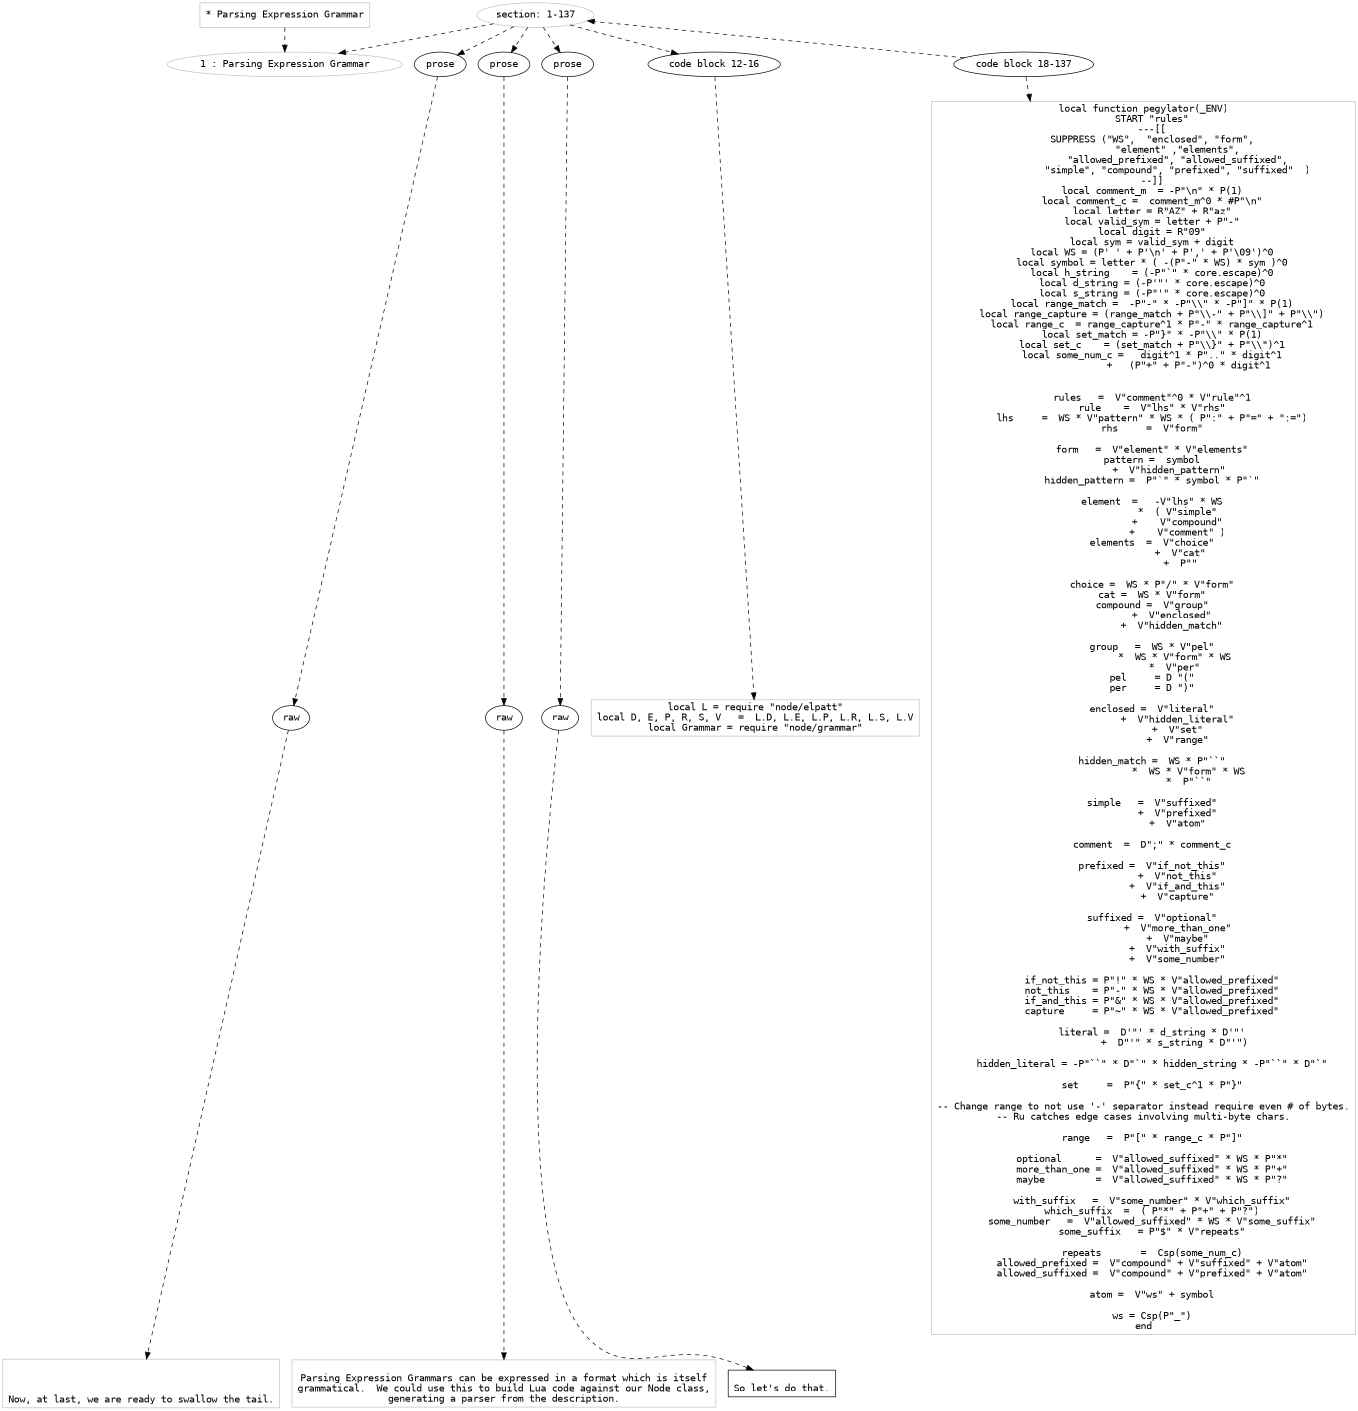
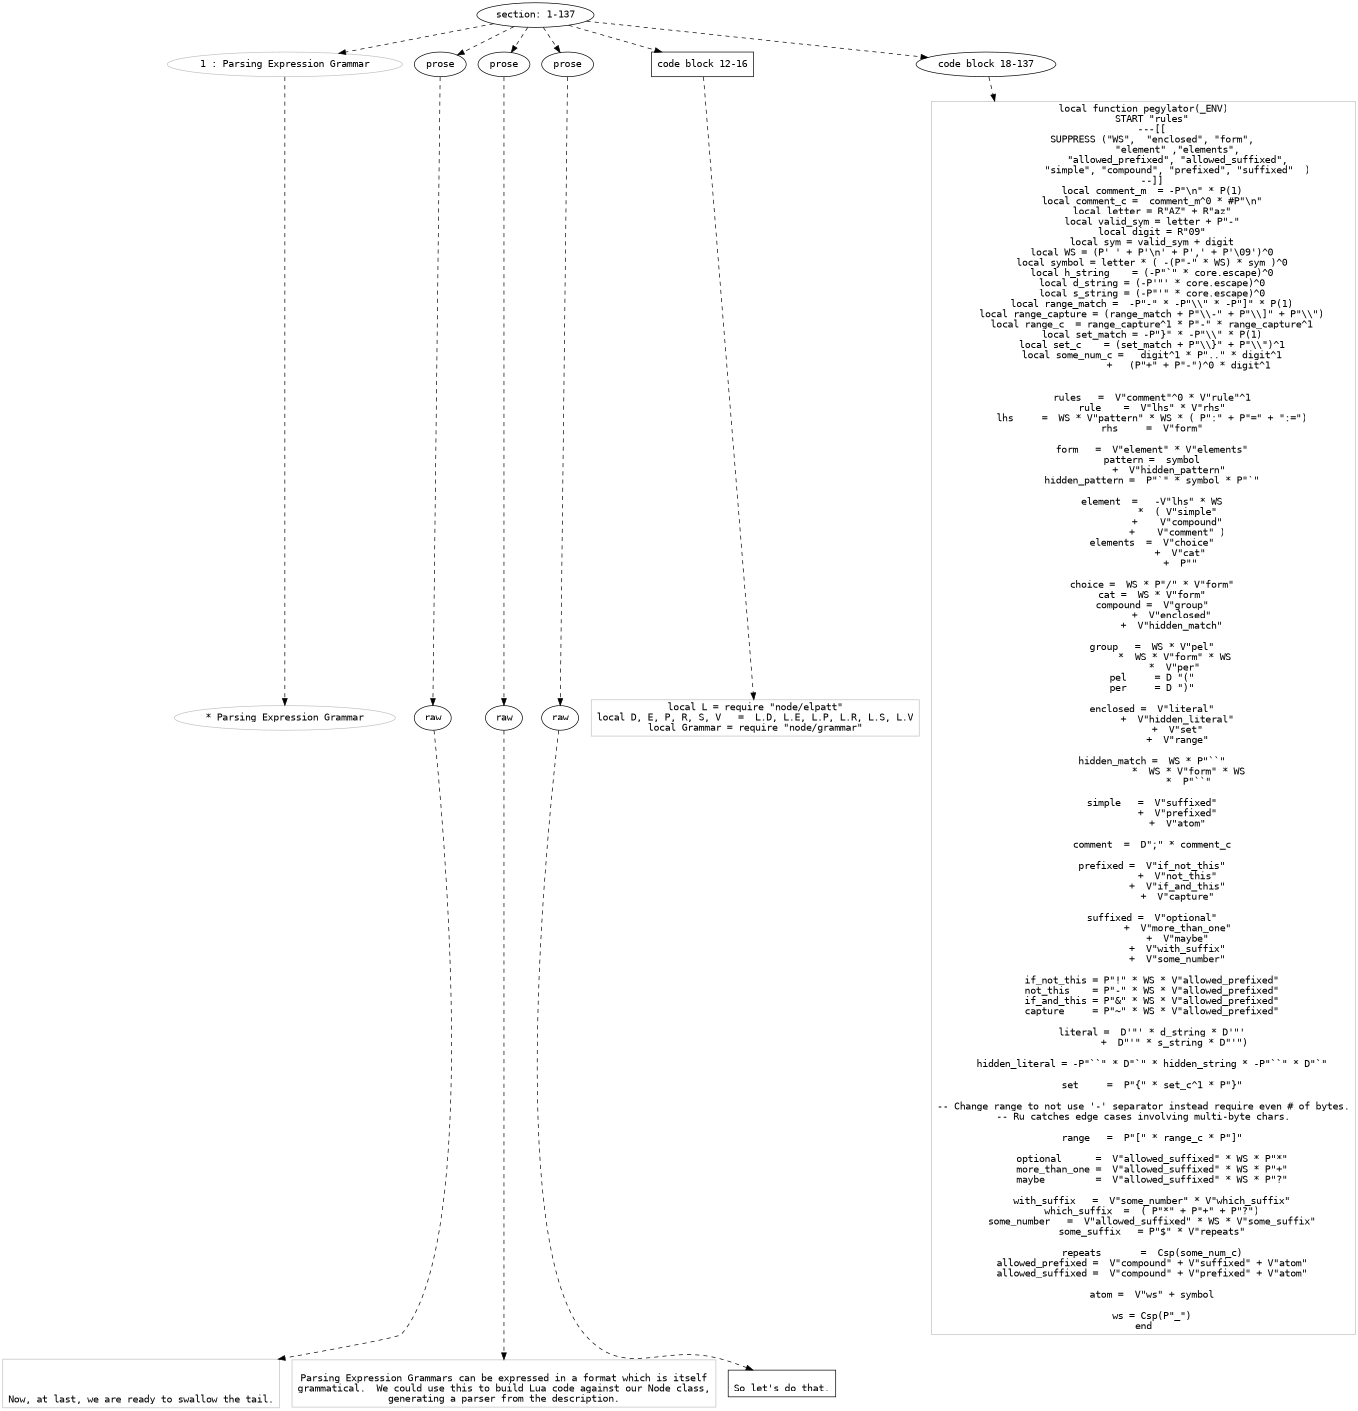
node "* Parsing Expression Grammar": shape box -> ellipse
node "section: 1-137": color Gray -> black
edge "* Parsing Expression Grammar" -> "1 : Parsing Expression Grammar": reversed
edge "code block 18-137" -> "section: 1-137": reversed
node "code block 12-16": shape ellipse -> box
